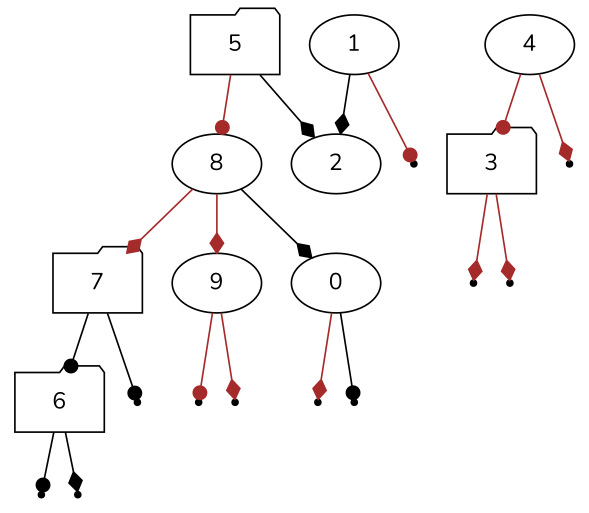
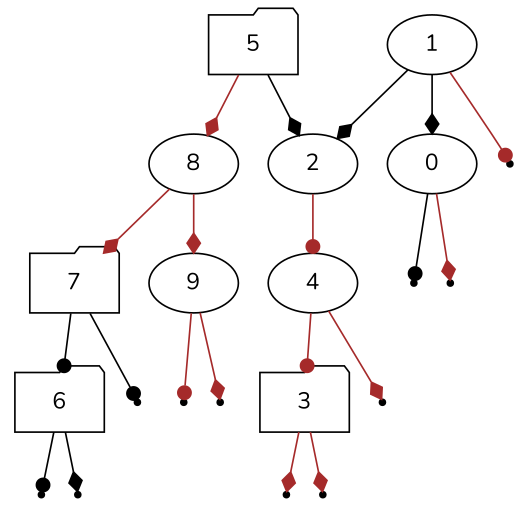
edge "5" -> "8": arrowhead dot -> diamond
edge "8" -> "0": now "1" -> "0"
edge "2" -> "4": added
